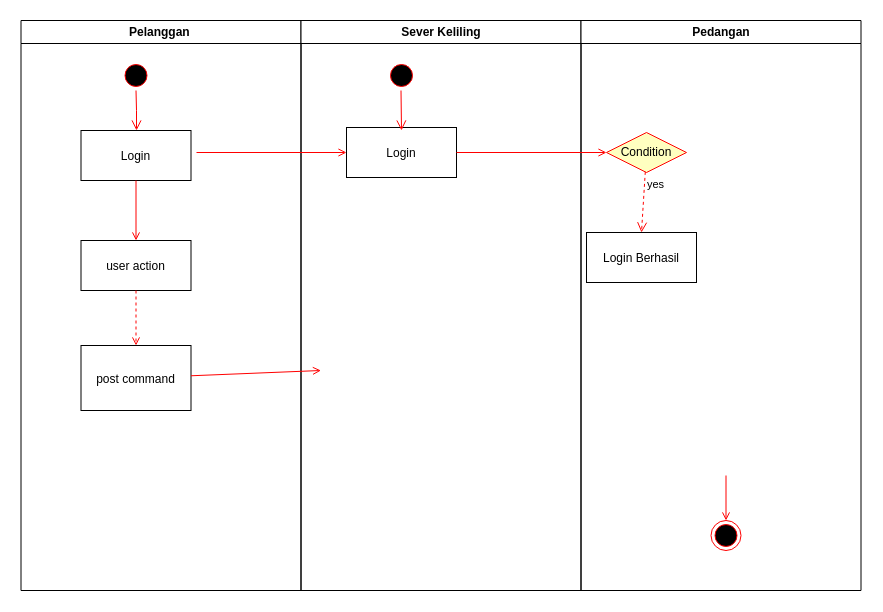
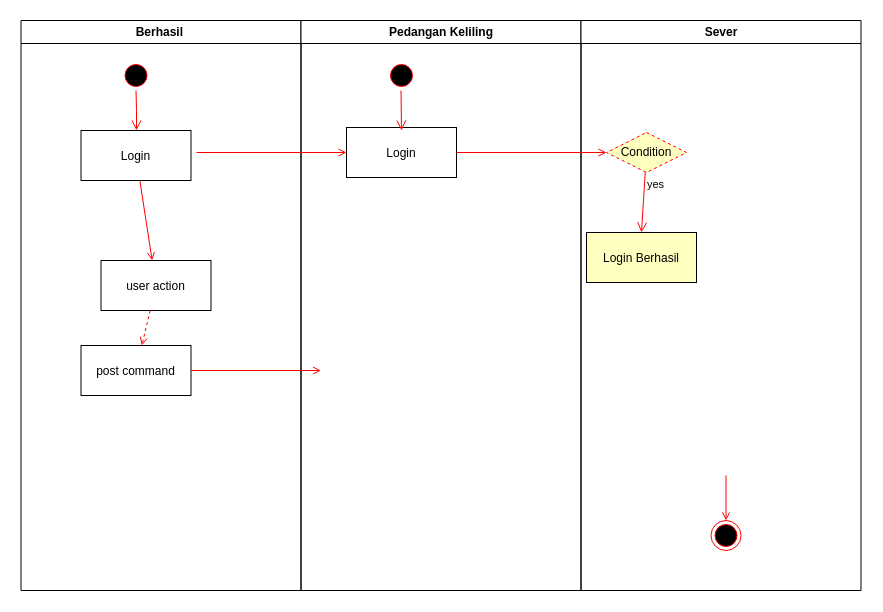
node "Pelanggan": label "Pelanggan" -> "Berhasil"
node "Sever Keliling": label "Sever Keliling" -> "Pedangan Keliling"
node "Pedangan": label "Pedangan" -> "Sever"
node "Condition": style solid -> dashed
edge "Condition" -> "Login Berhasil": style dashed -> solid
node "Login Berhasil": fillcolor #ffffff -> #ffffc0
node "user action": moved (136, 266) -> (156, 286)
node "post command": size 110x65 -> 110x50
